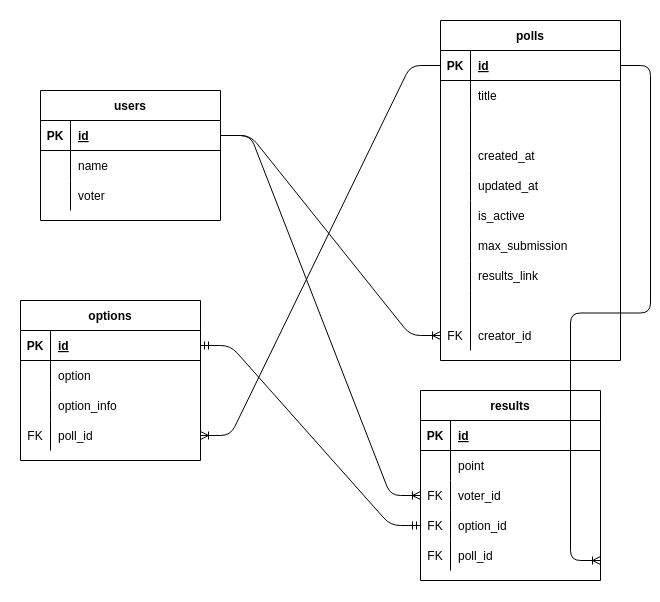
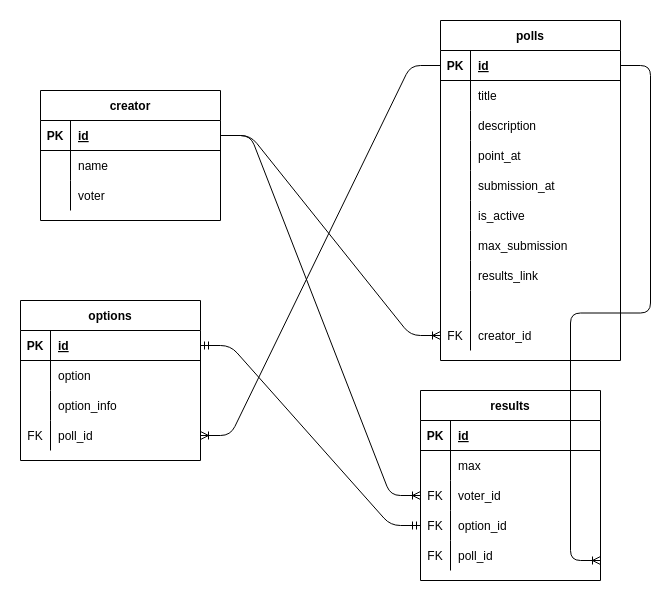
node "users": label "users" -> "creator"
node "description": added
node "created_at": label "created_at" -> "point_at"
node "updated_at": label "updated_at" -> "submission_at"
node "point": label "point" -> "max"
